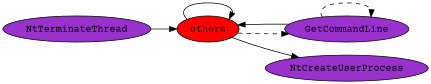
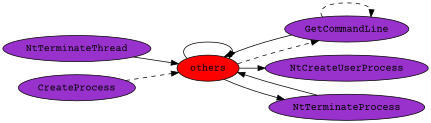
node "CreateProcess": added
node "NtTerminateProcess": added
